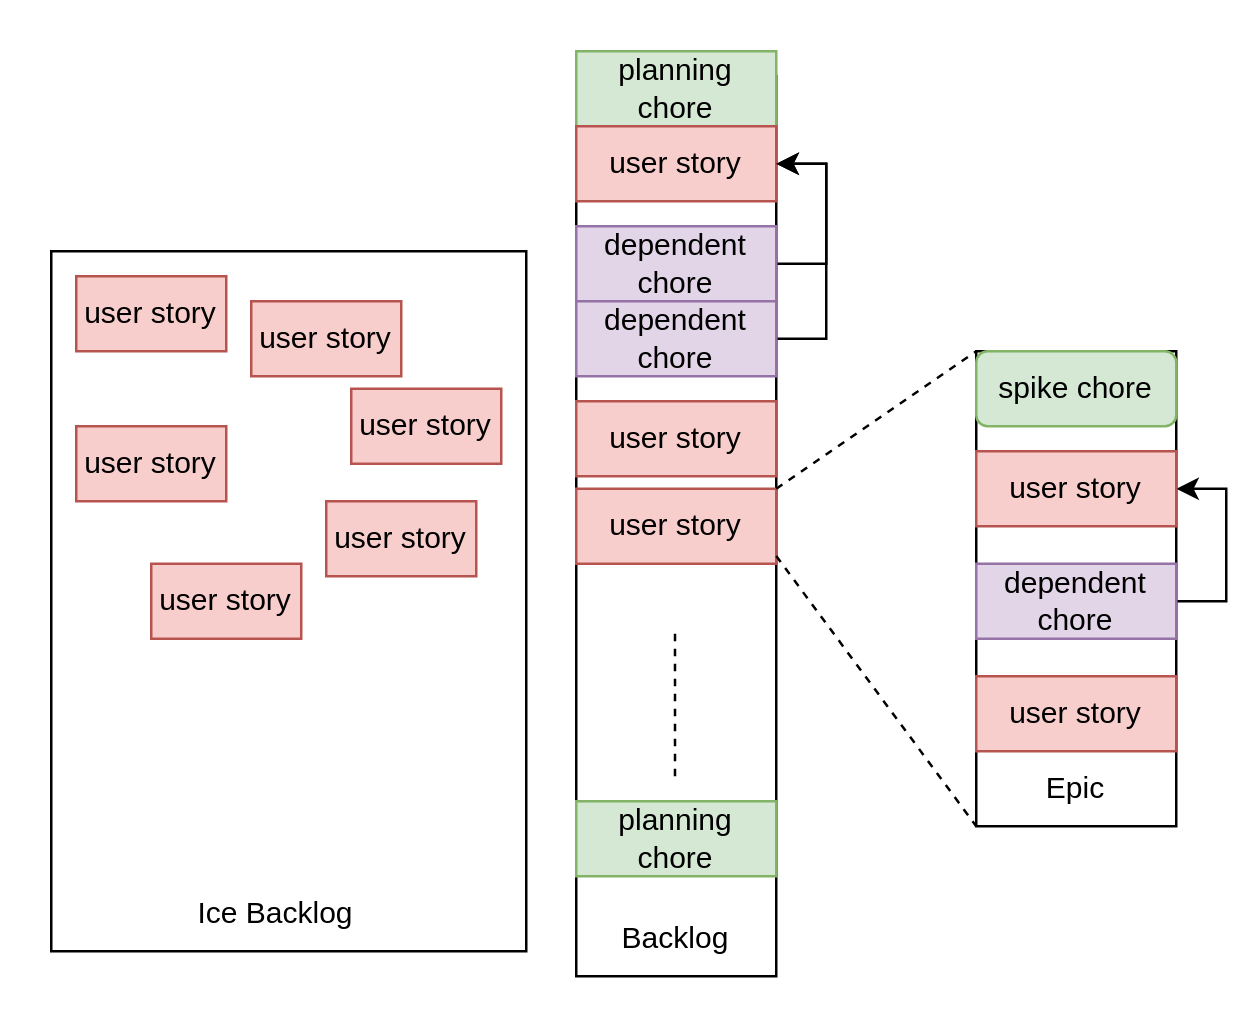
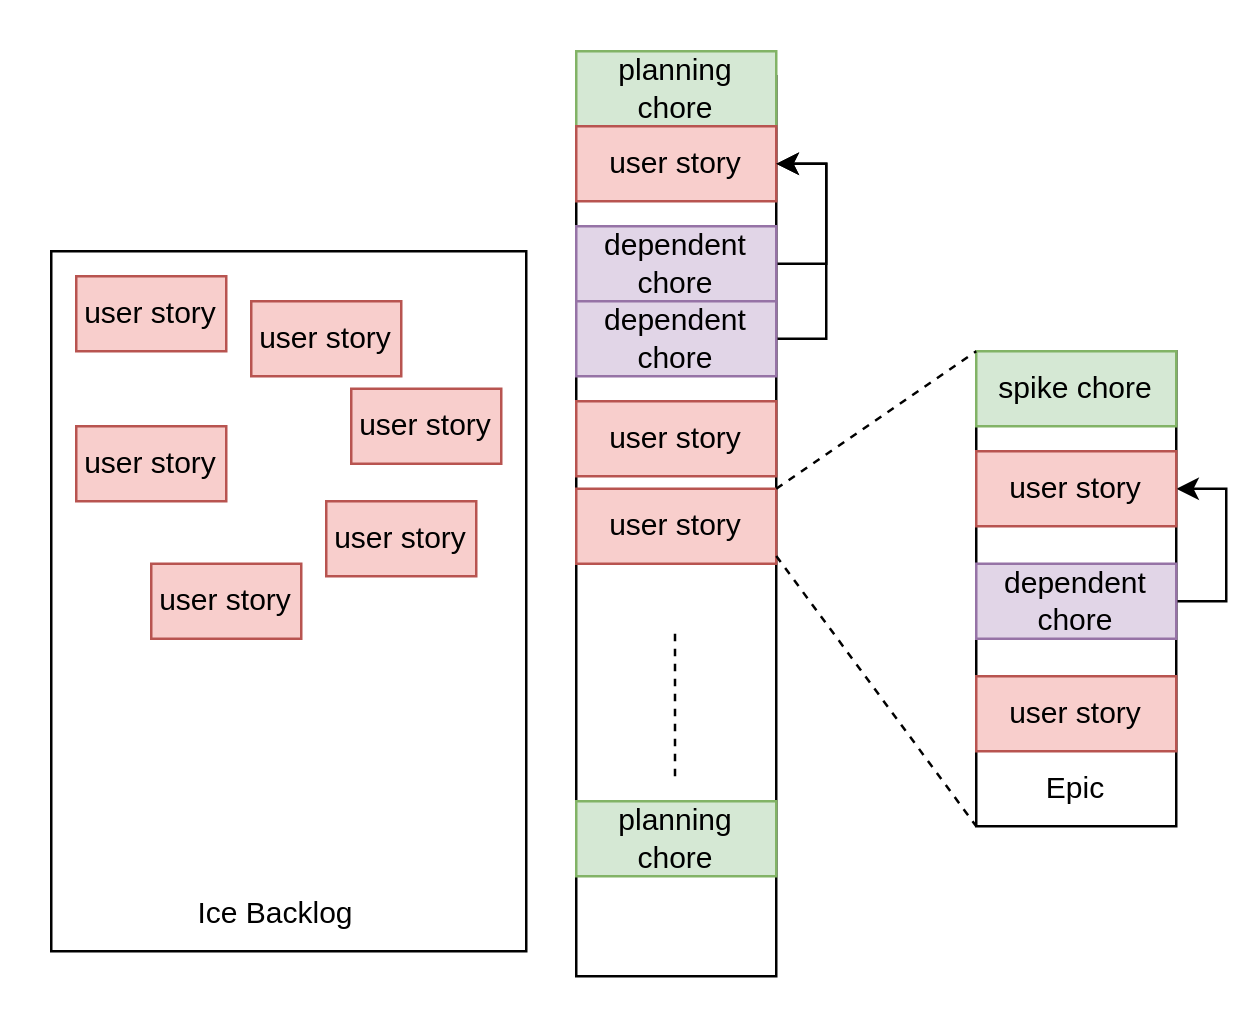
node "spike chore": shape rounded rectangle -> rectangle
node "Backlog": removed
